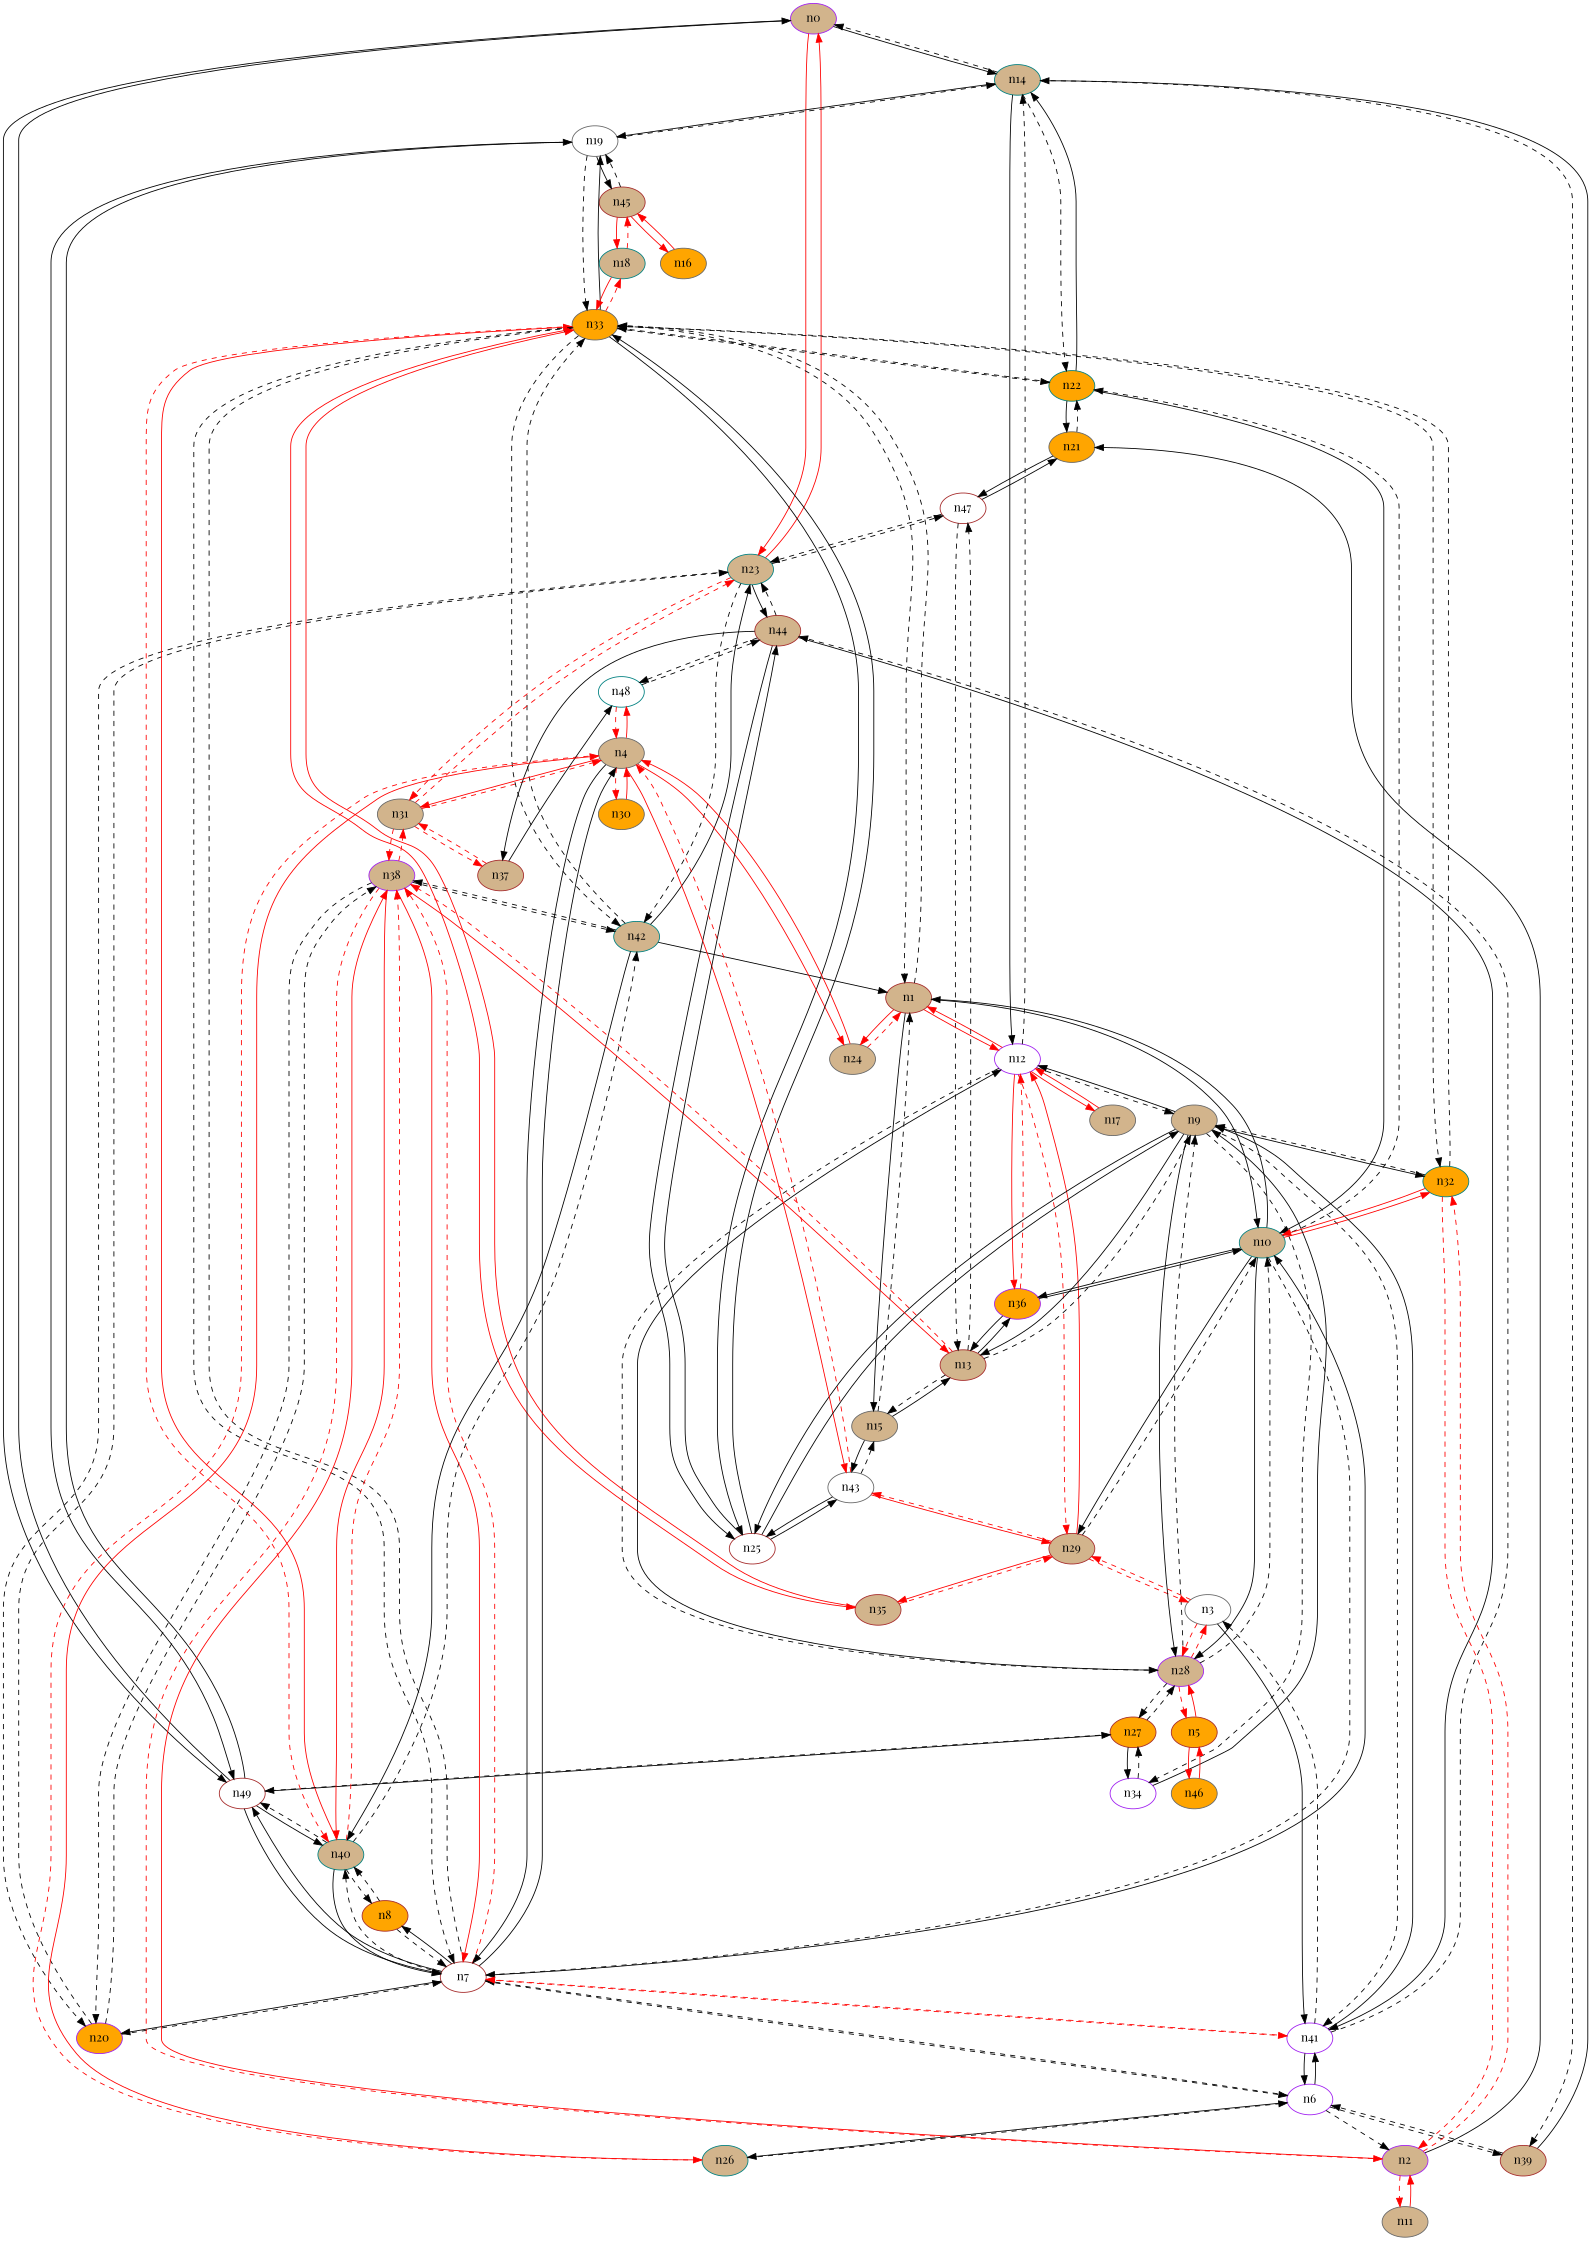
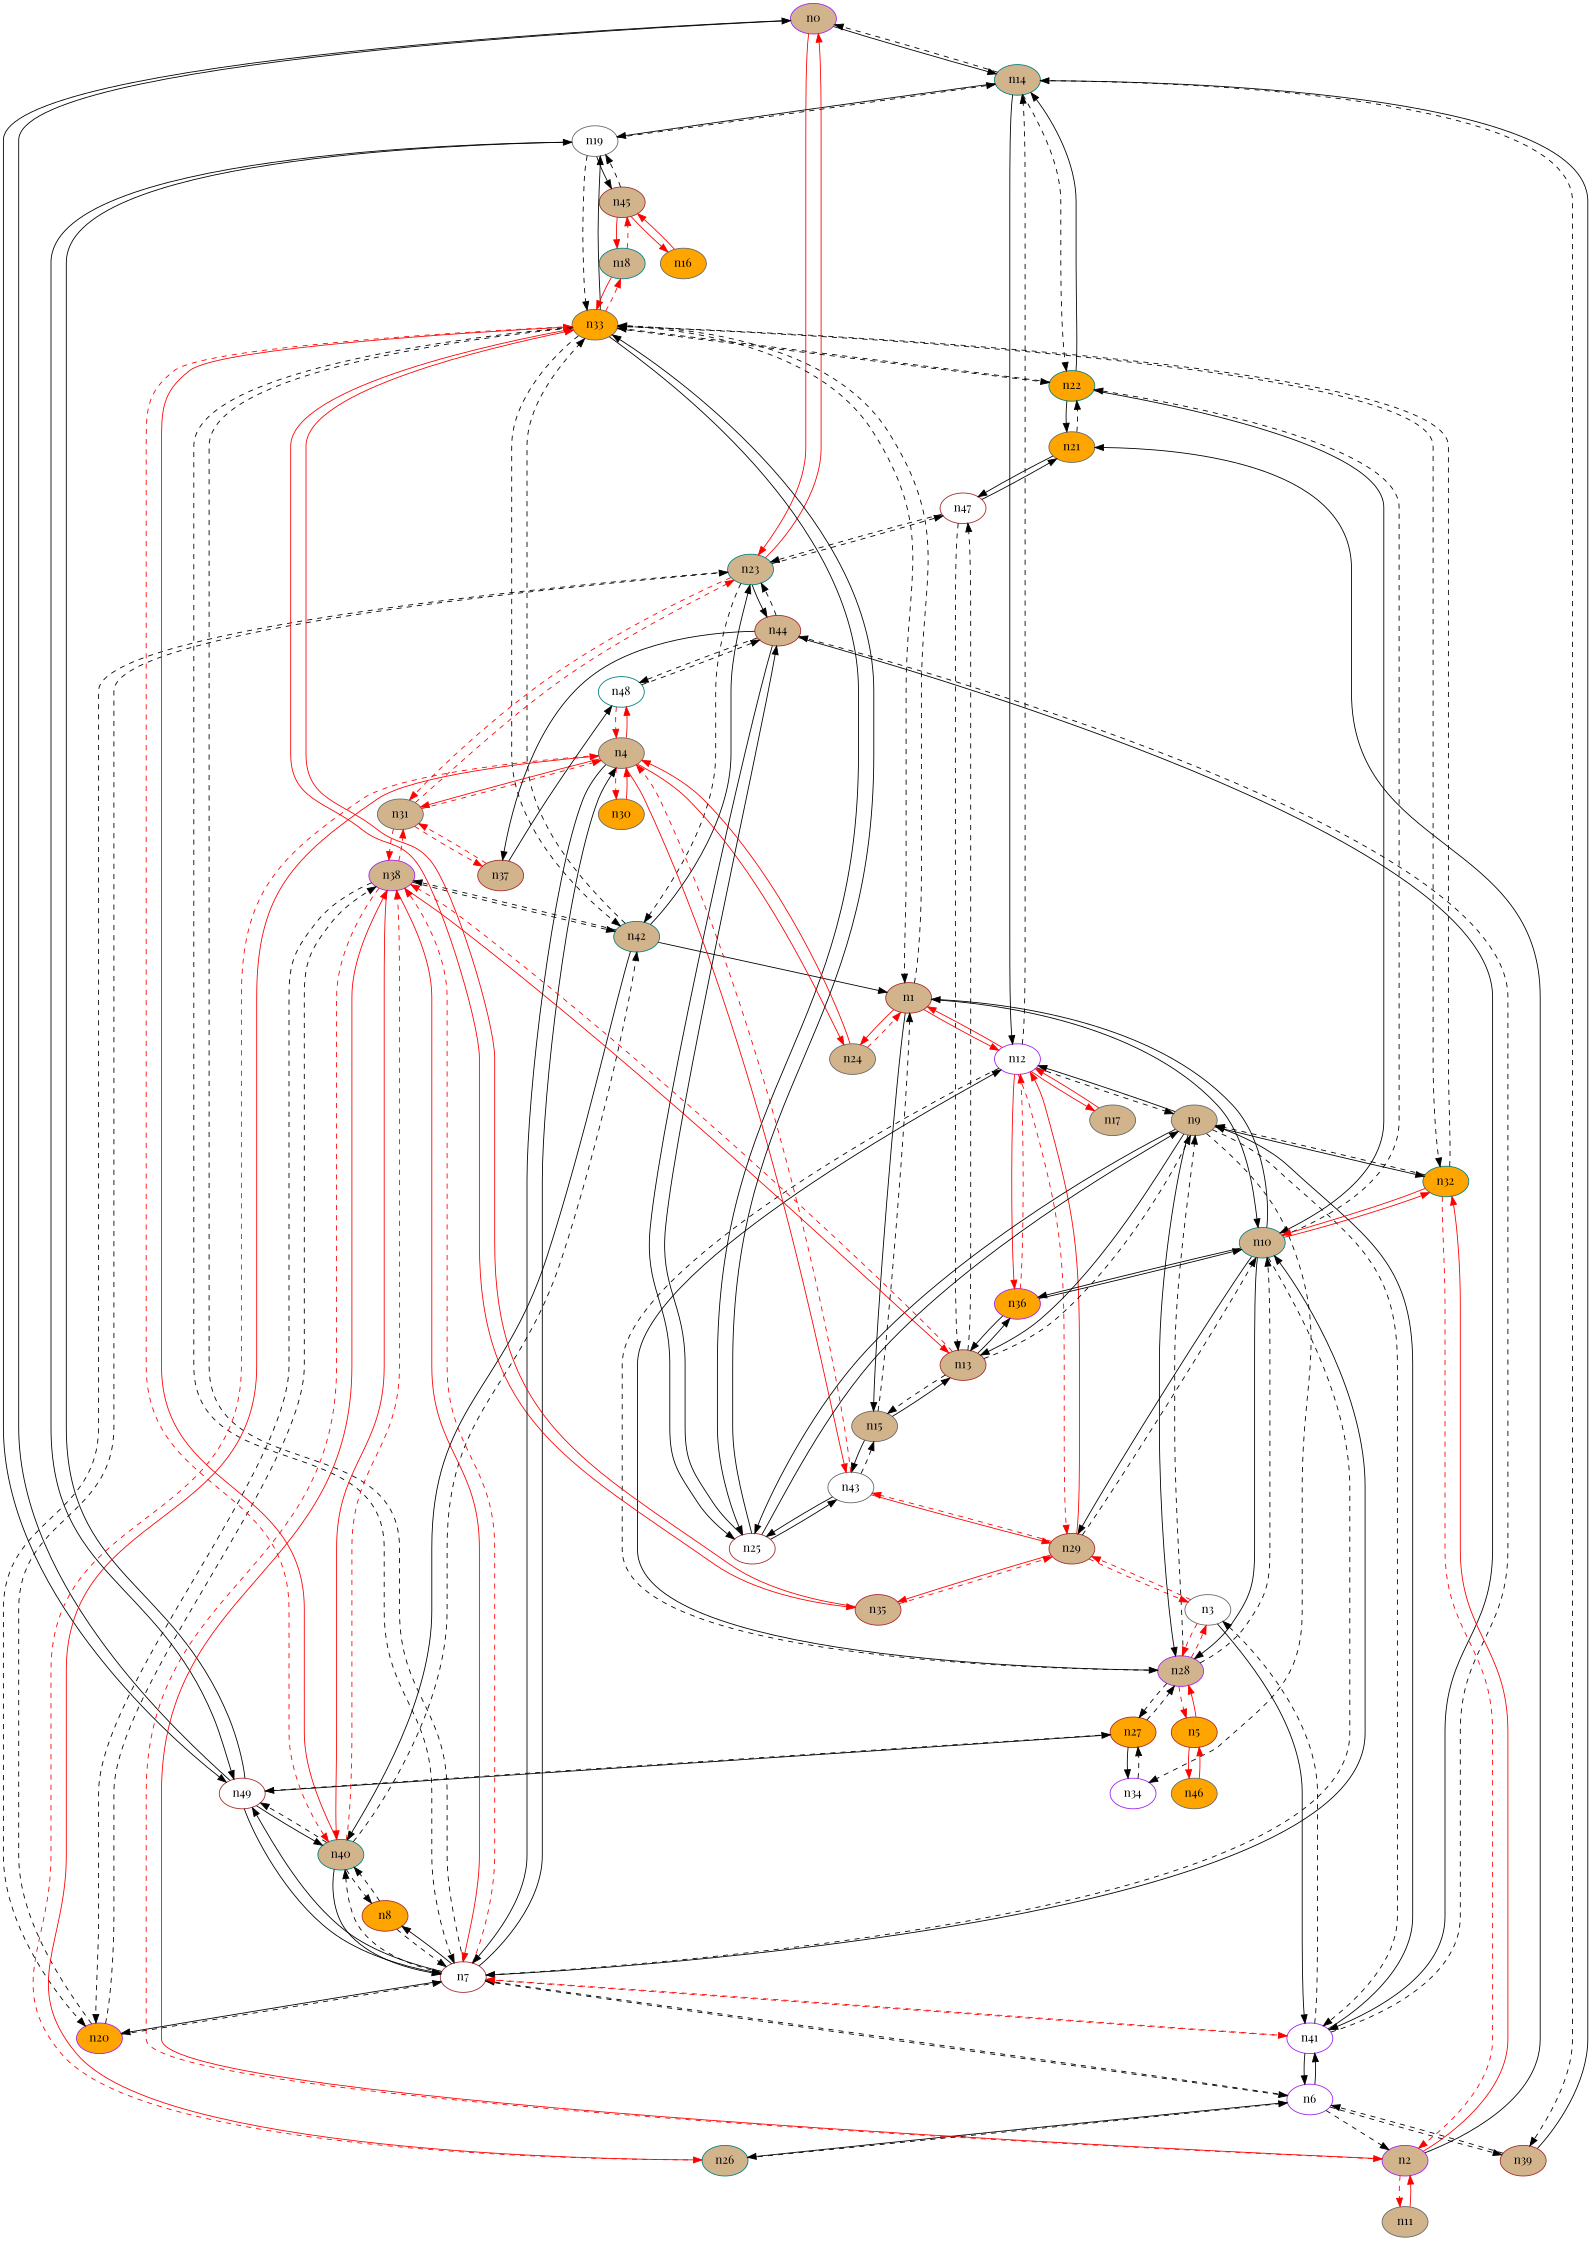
edge "n34" -> "n9": removed
edge "n2" -> "n32": style dashed -> solid
